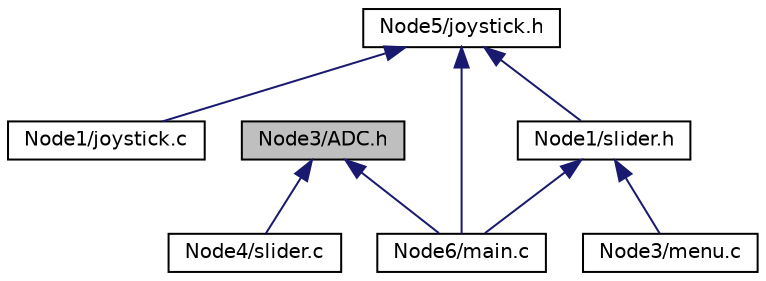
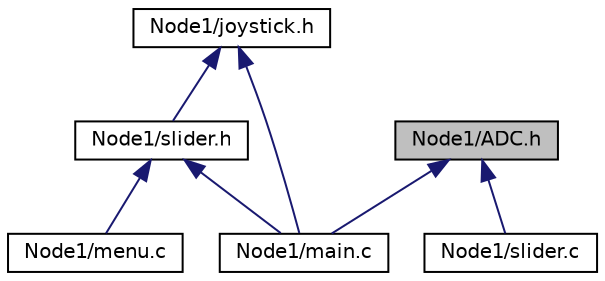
node "Node5/joystick.h": label "Node5/joystick.h" -> "Node1/joystick.h"
node "Node1/joystick.c": removed
node "Node3/ADC.h": label "Node3/ADC.h" -> "Node1/ADC.h"
node "Node4/slider.c": label "Node4/slider.c" -> "Node1/slider.c"
node "Node6/main.c": label "Node6/main.c" -> "Node1/main.c"
node "Node3/menu.c": label "Node3/menu.c" -> "Node1/menu.c"
